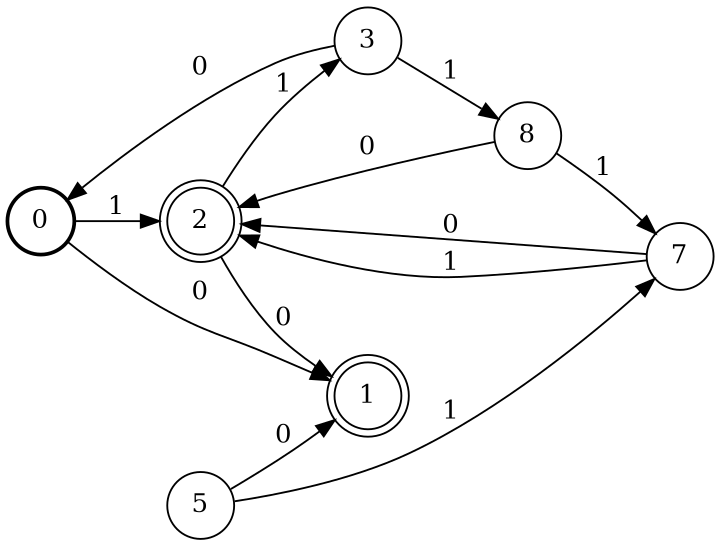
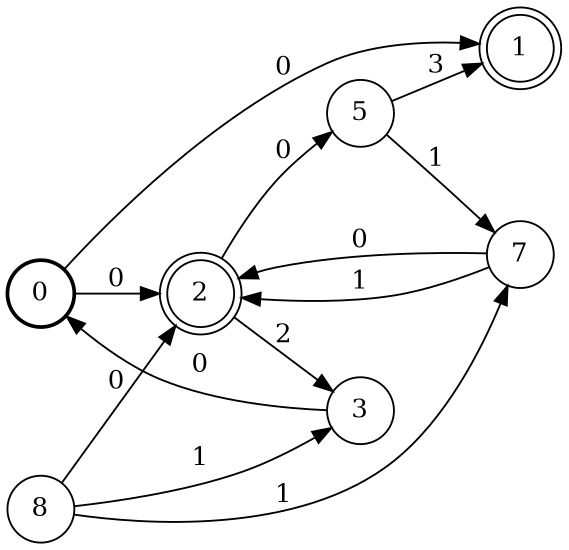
edge "3" -> "8": reversed
edge "2" -> "3": label "1" -> "2"
edge "0" -> "2": label "1" -> "0"
edge "2" -> "1": now "2" -> "5"
edge "5" -> "1": label "0" -> "3"
